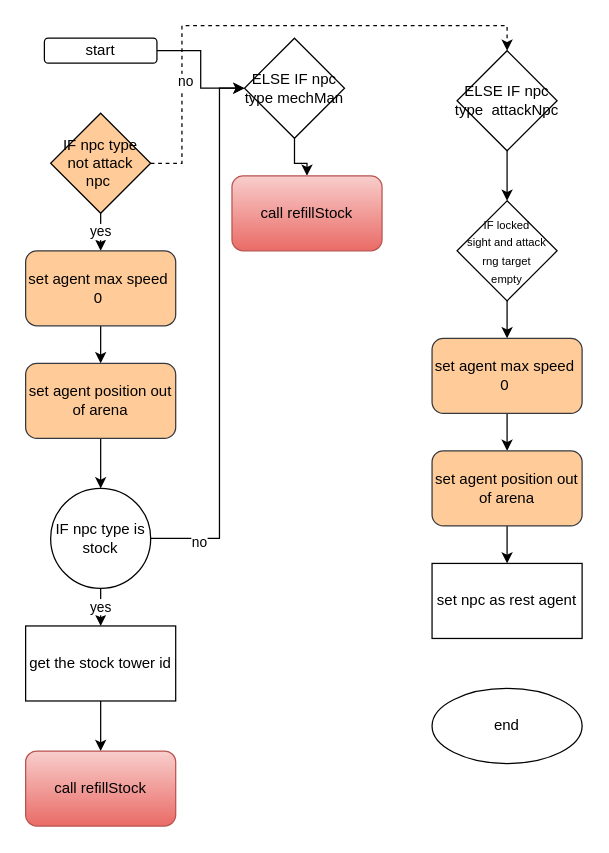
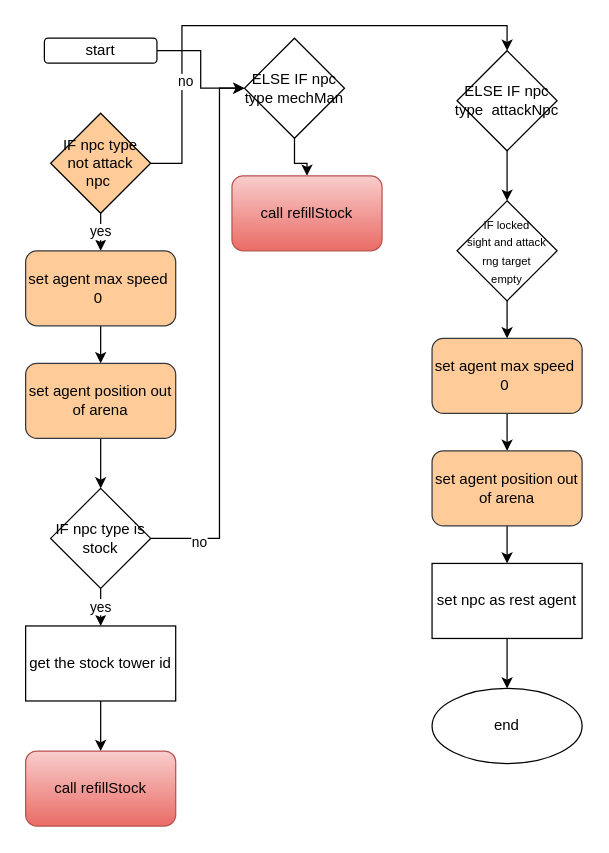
edge "IF npc type not attack npc" -> "ELSE IF npc type attackNpc": style dashed -> solid
node "IF npc type is stock": shape ellipse -> diamond
edge "set npc as rest agent" -> "end": added
